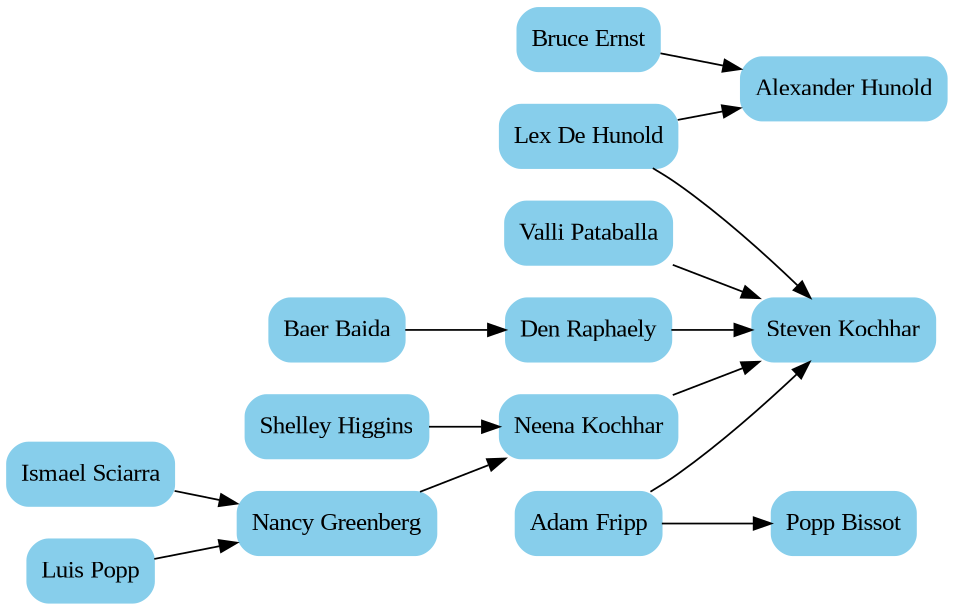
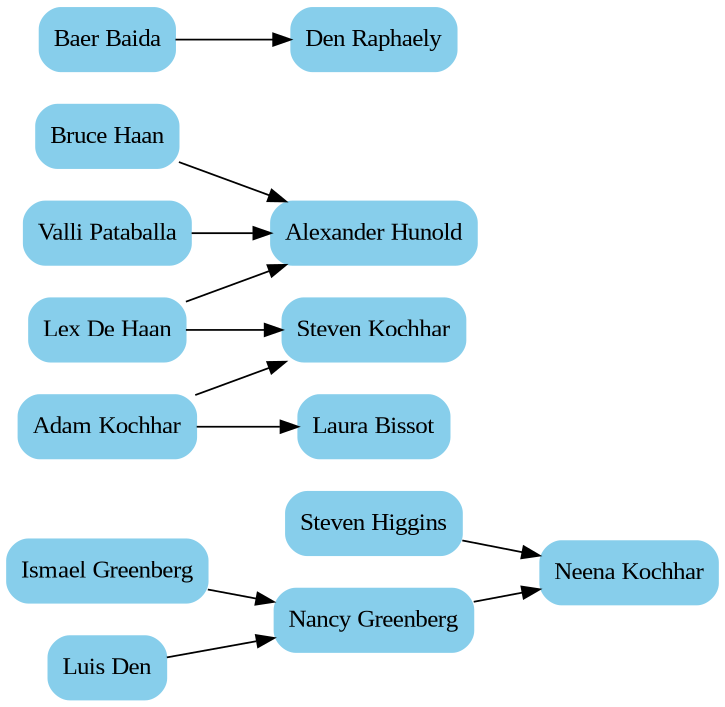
node "Bruce Ernst": label "Bruce Ernst" -> "Bruce Haan"
node "Lex De Hunold": label "Lex De Hunold" -> "Lex De Haan"
edge "Valli Pataballa" -> "Steven Kochhar": now "Valli Pataballa" -> "Alexander Hunold"
edge "Den Raphaely" -> "Steven Kochhar": removed
edge "Neena Kochhar" -> "Steven Kochhar": removed
node "Shelley Higgins": label "Shelley Higgins" -> "Steven Higgins"
node "Ismael Sciarra": label "Ismael Sciarra" -> "Ismael Greenberg"
node "Adam Fripp": label "Adam Fripp" -> "Adam Kochhar"
node "Popp Bissot": label "Popp Bissot" -> "Laura Bissot"
node "Luis Popp": label "Luis Popp" -> "Luis Den"
